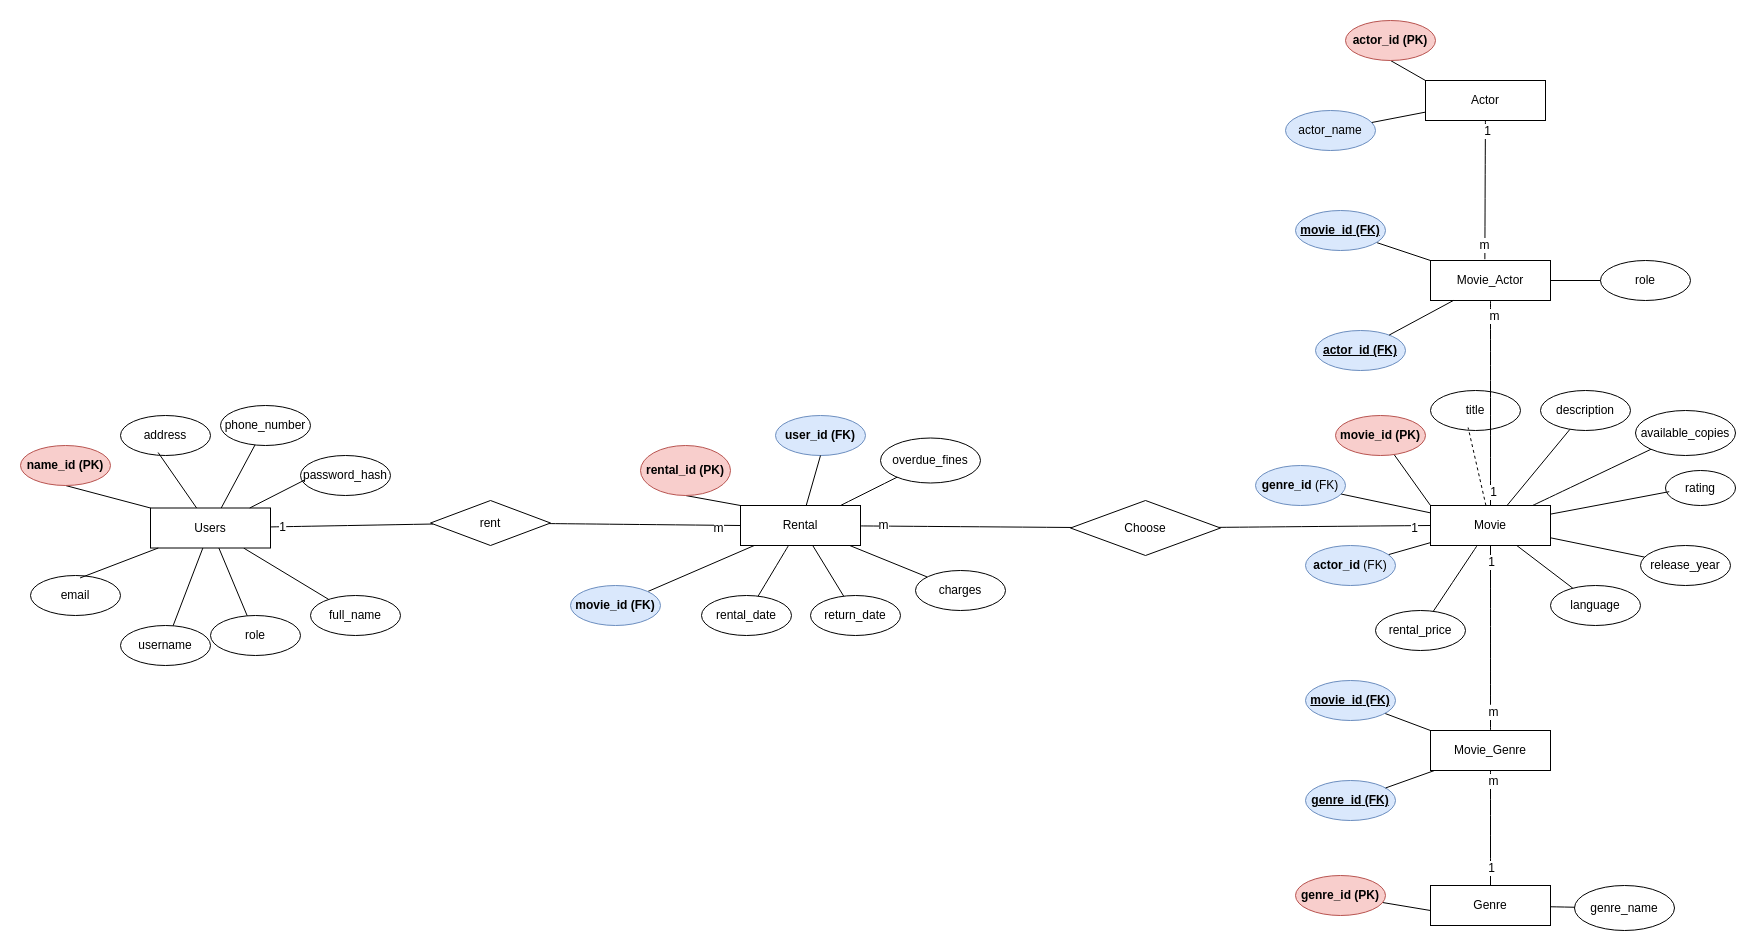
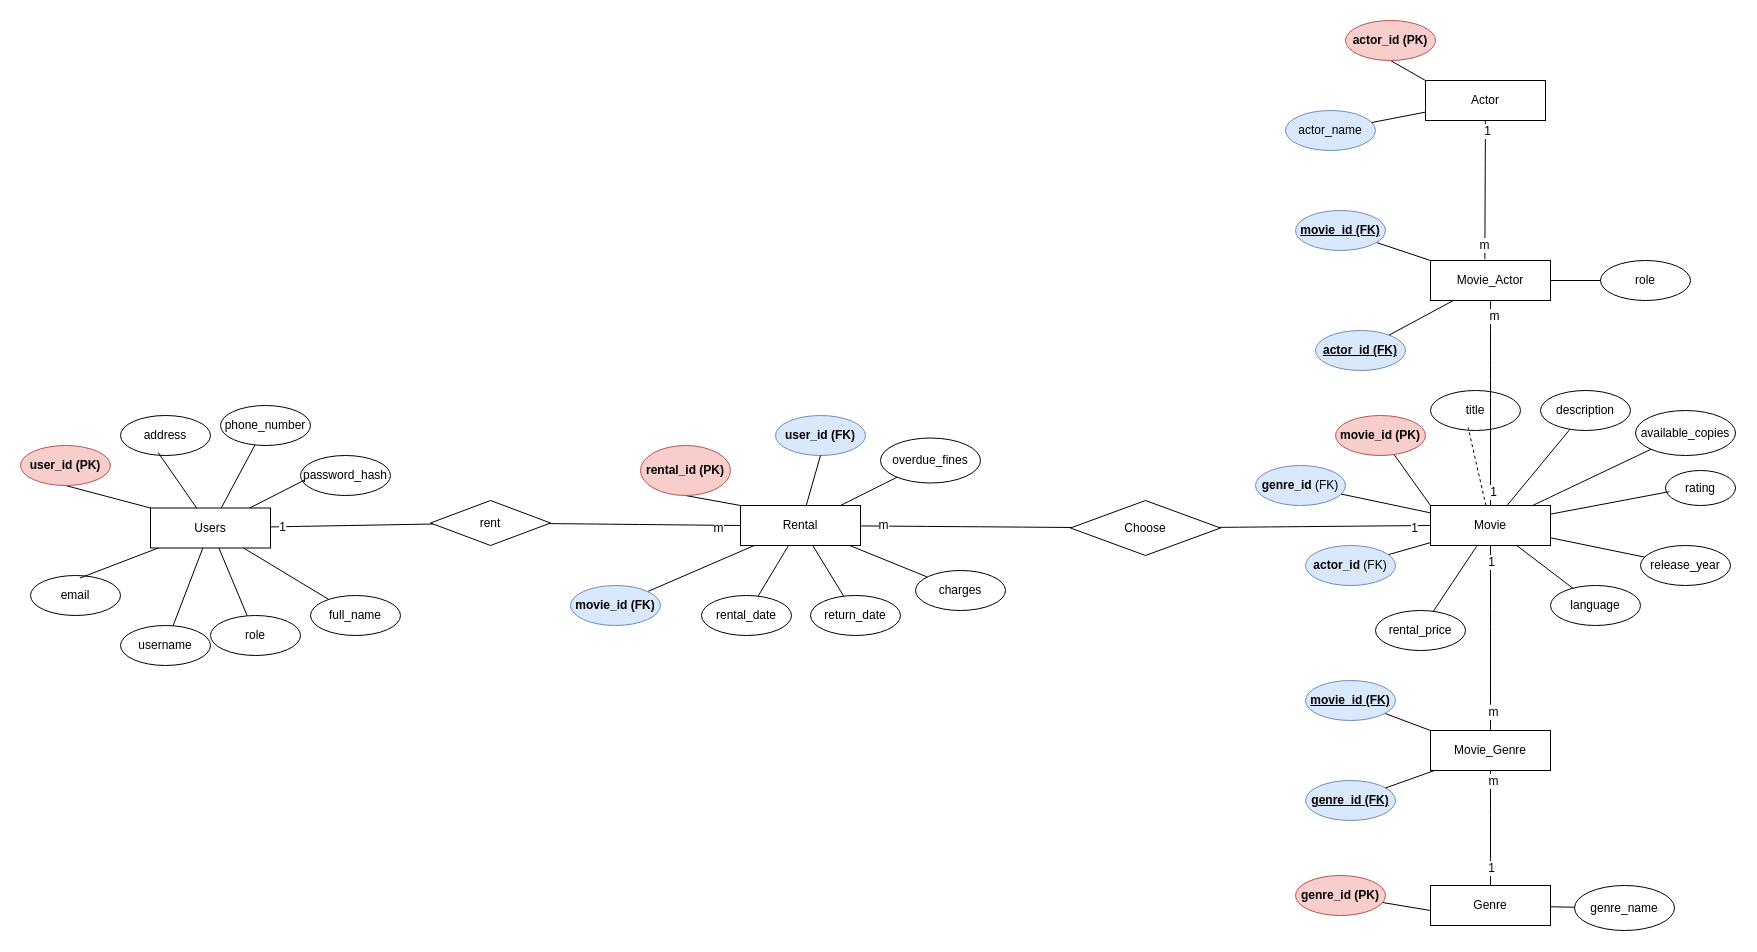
node "name_id (PK)": label "name_id (PK)" -> "user_id (PK)"
